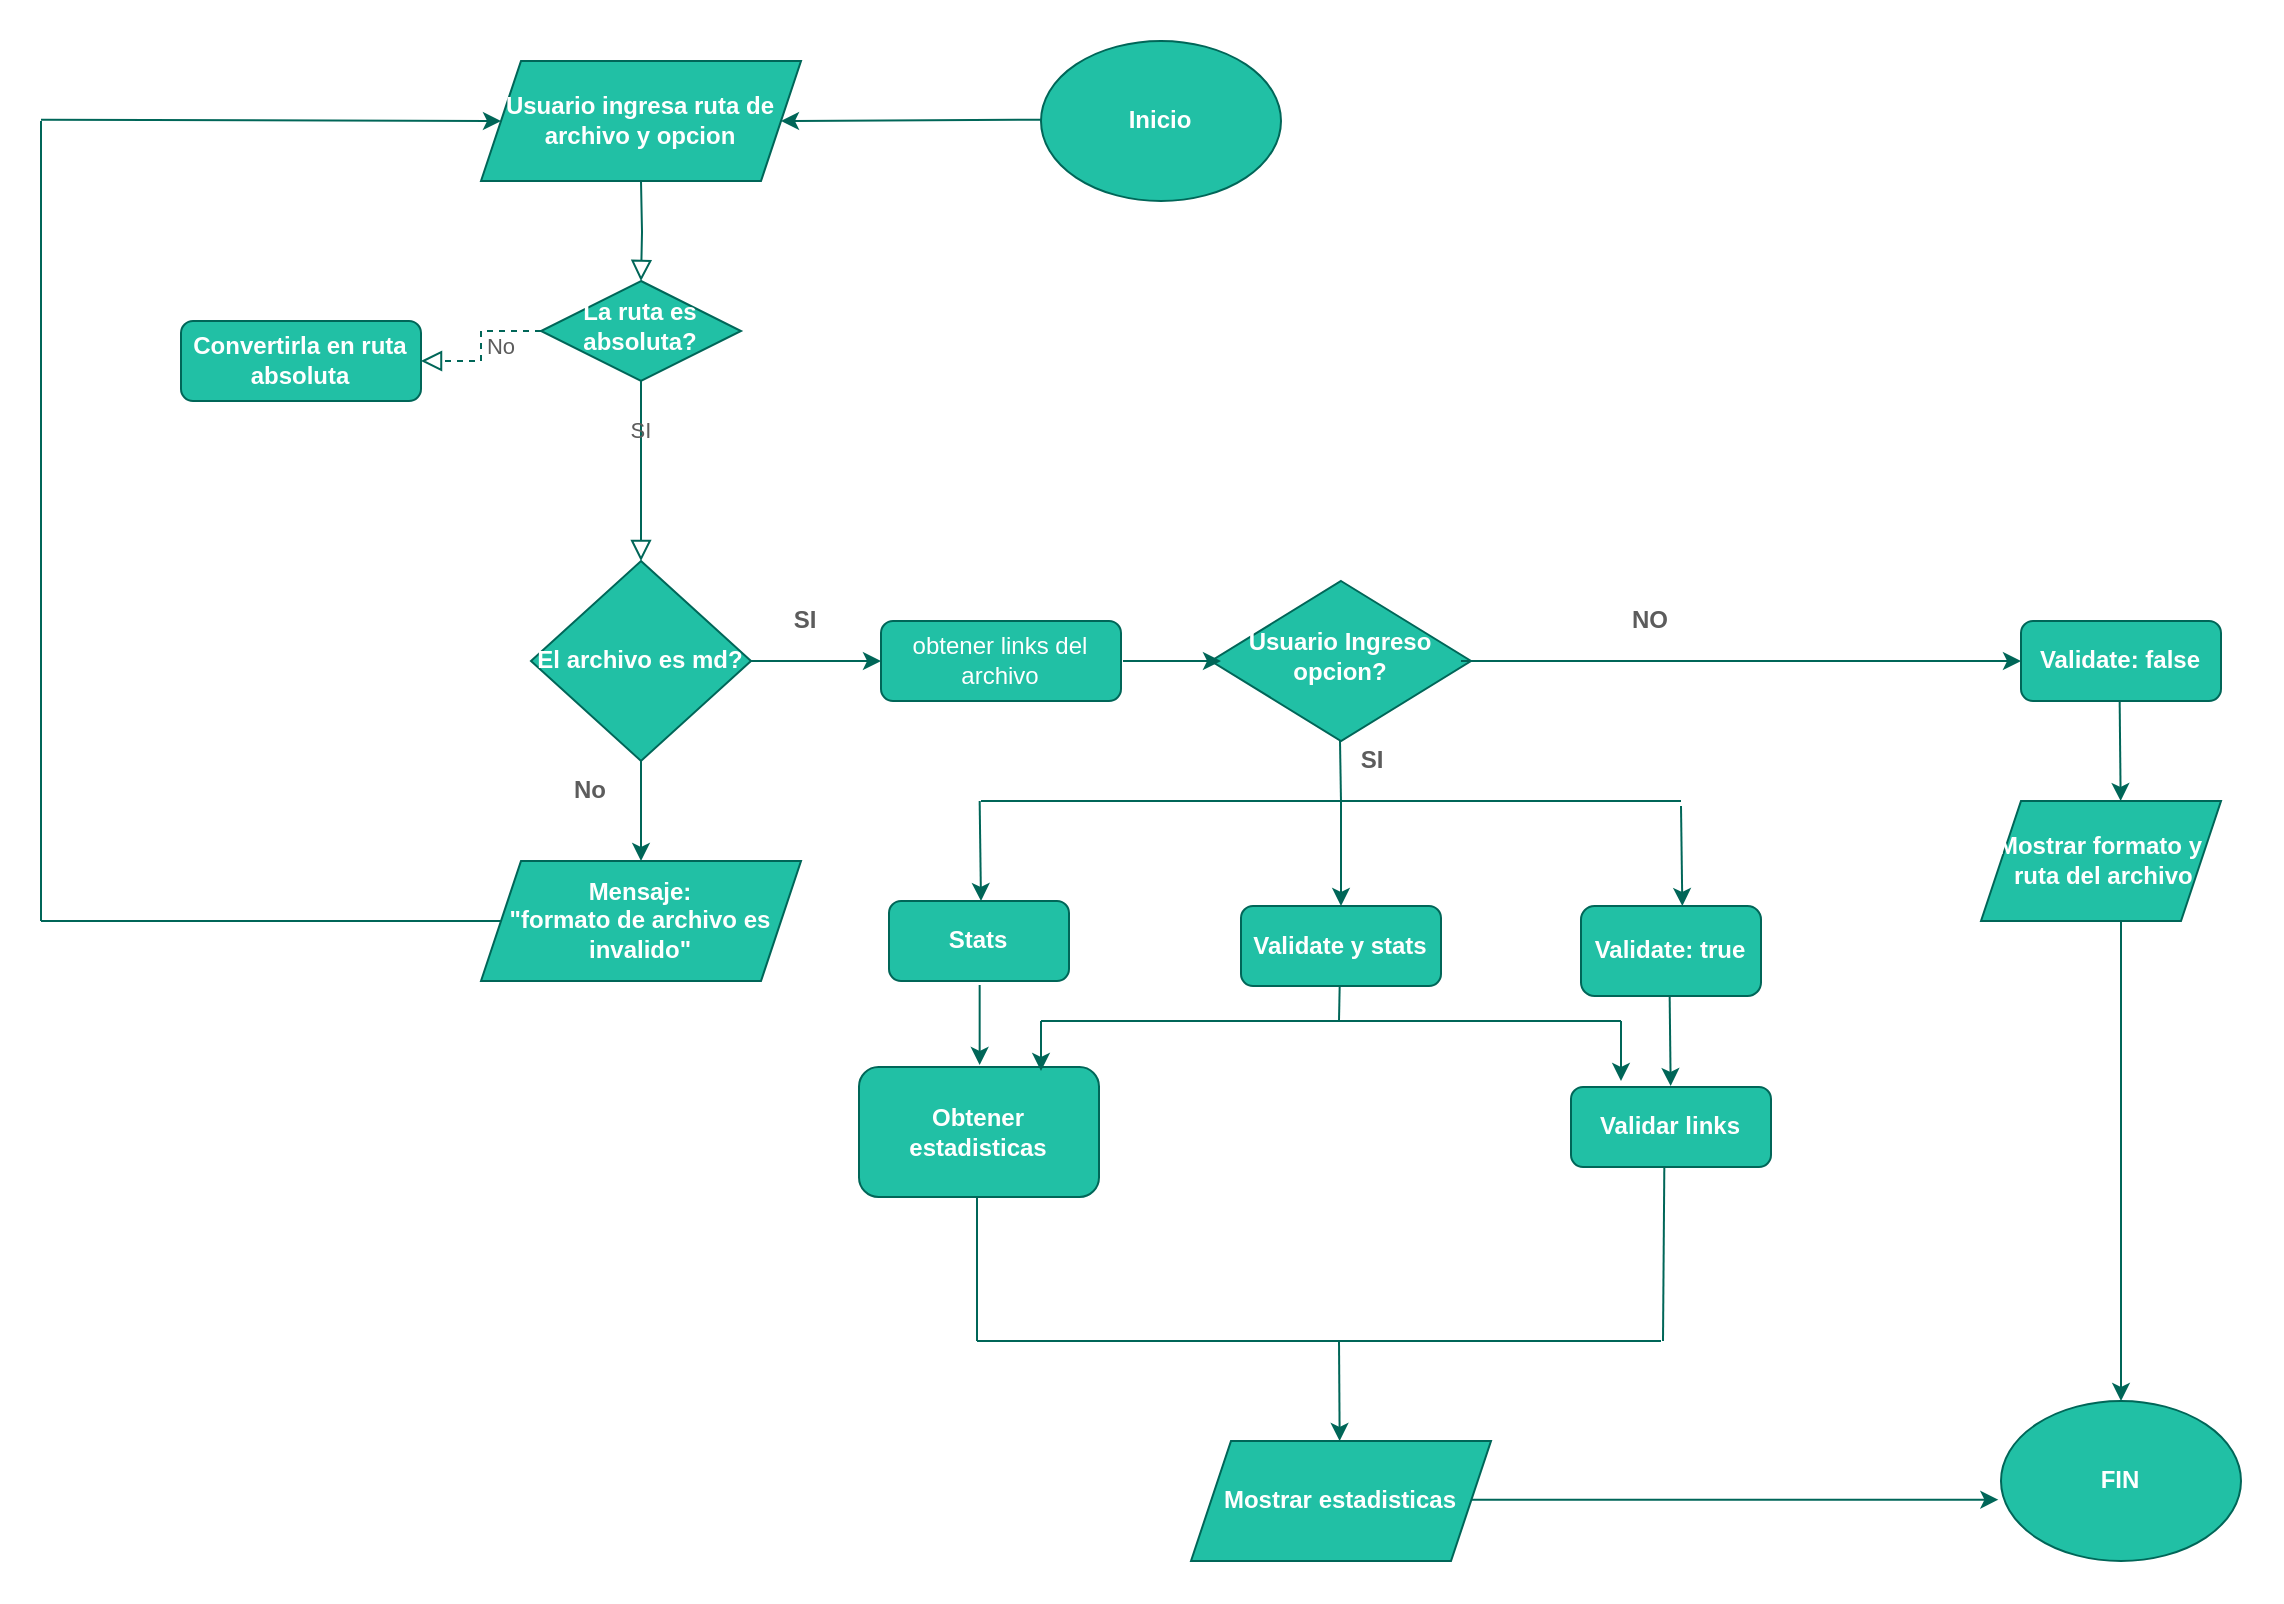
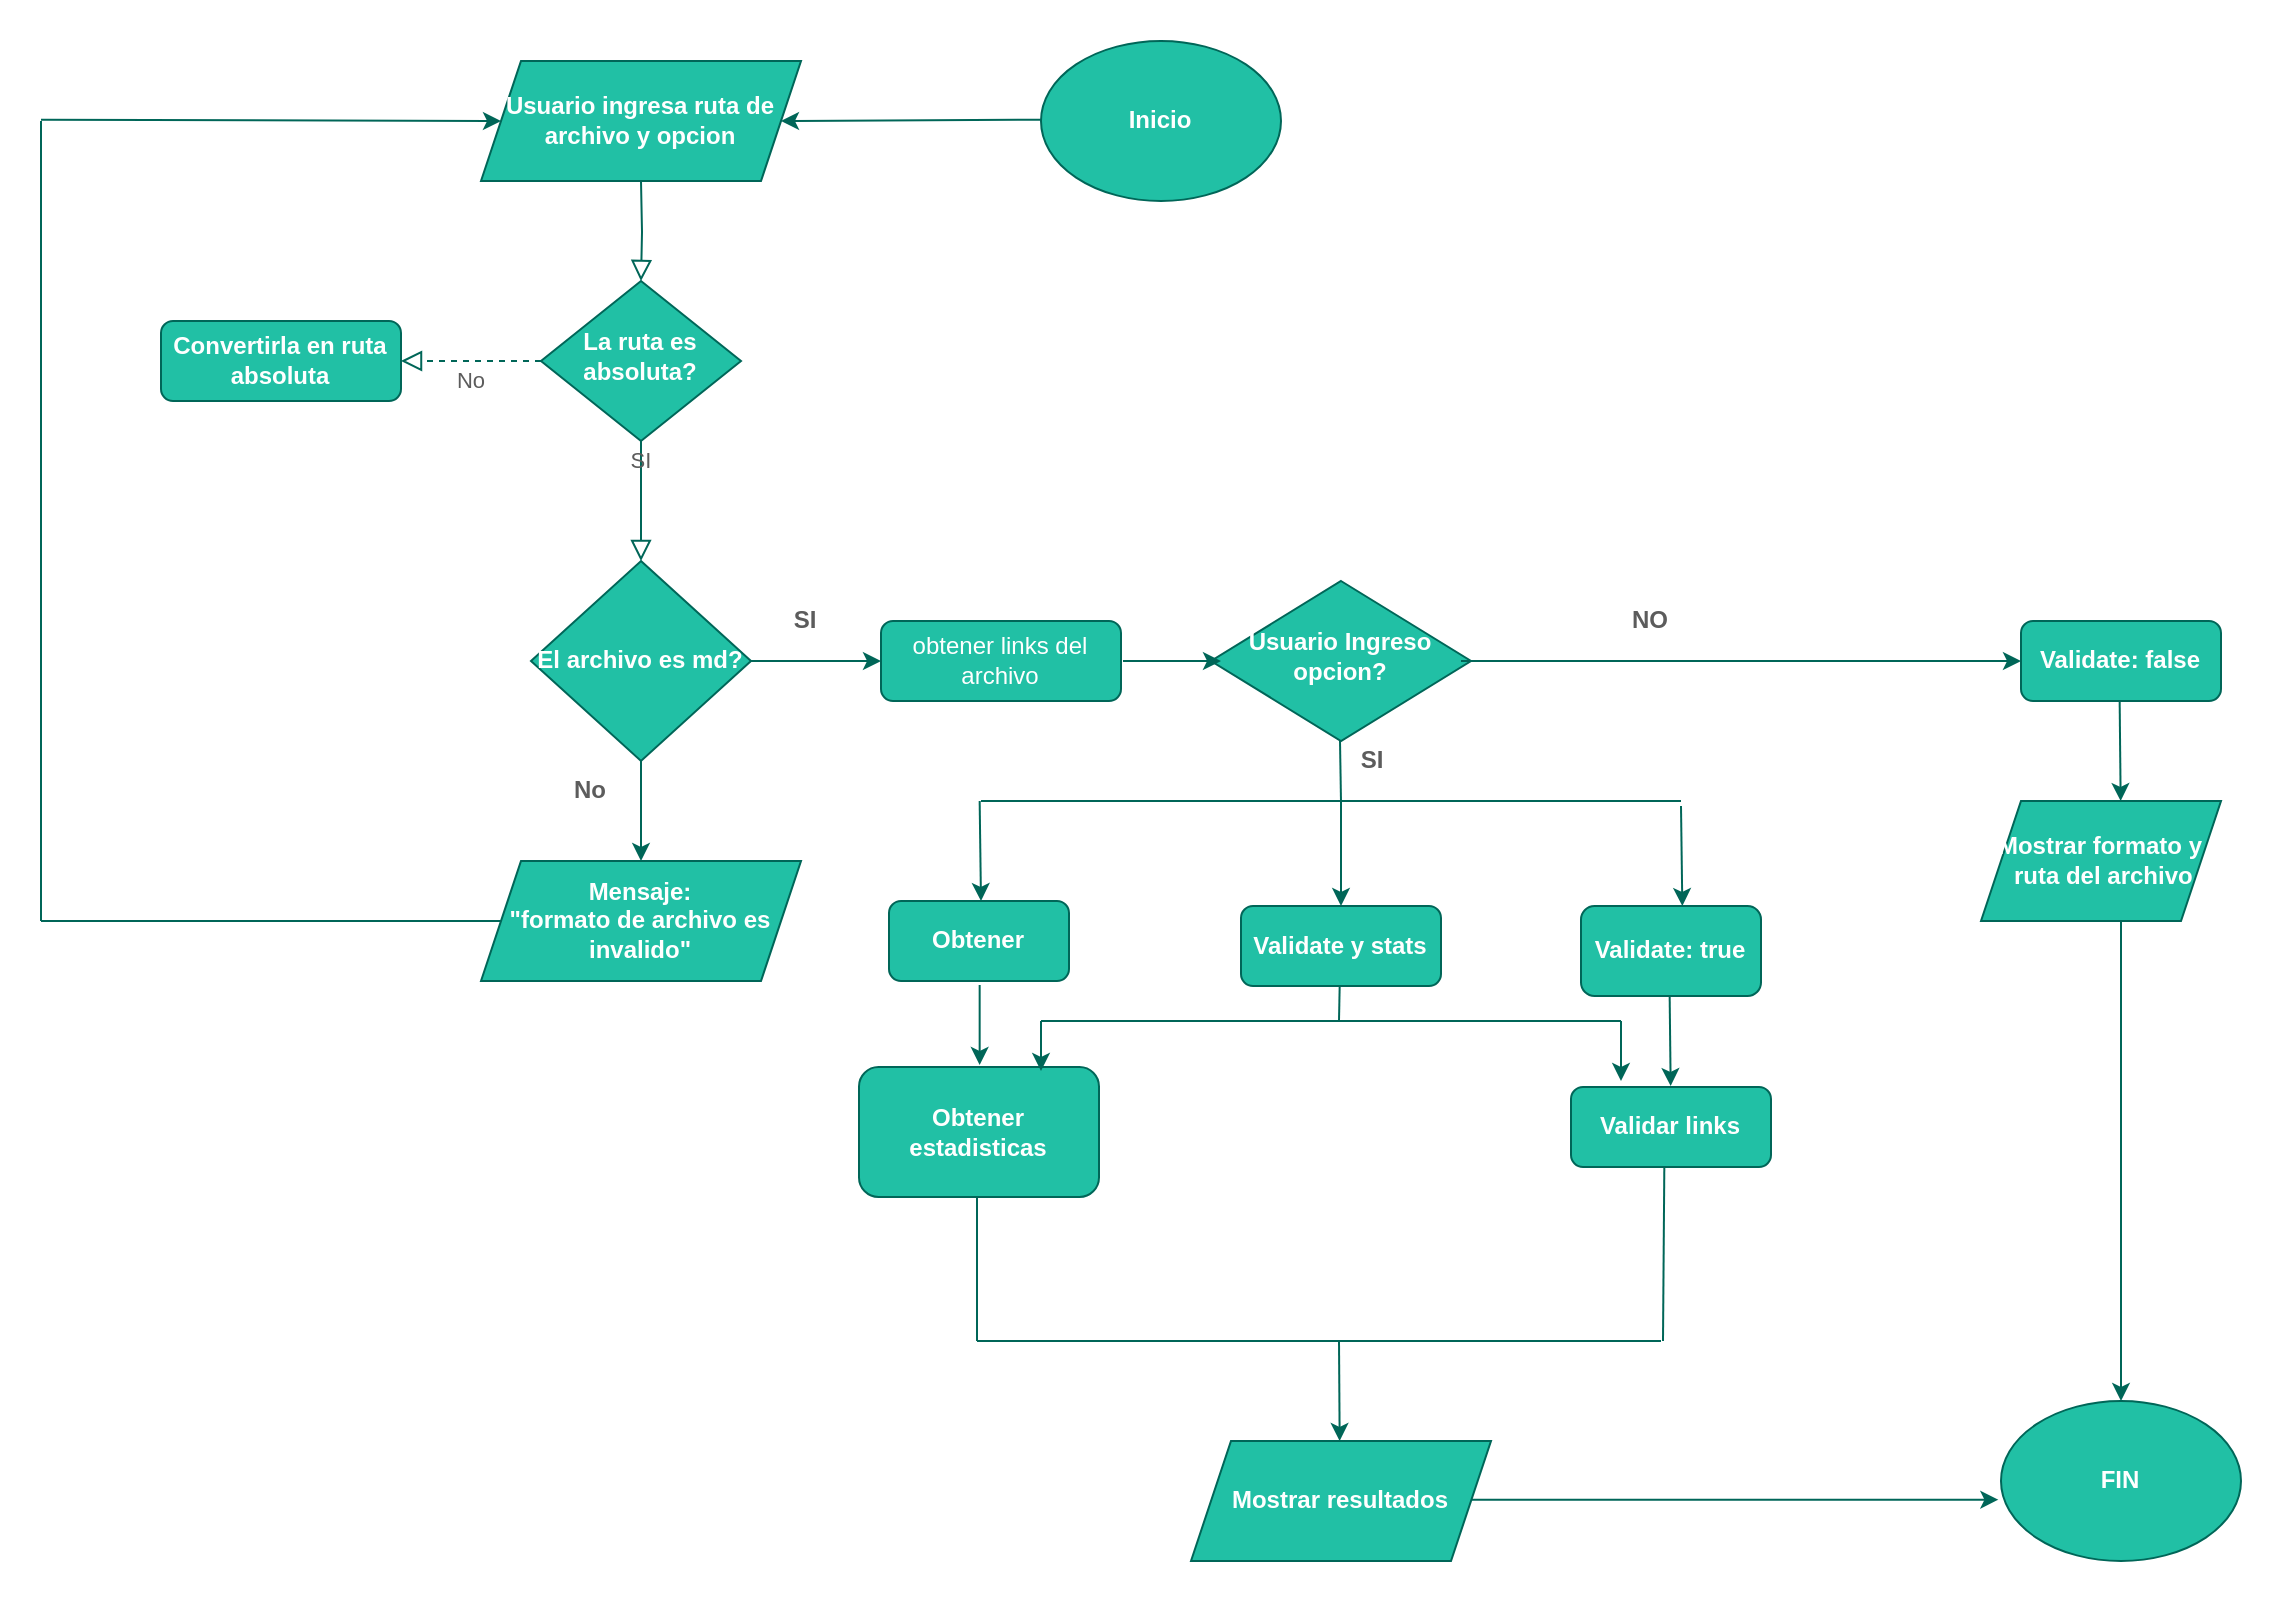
node "La ruta es absoluta?": size 200x100 -> 200x160
node "Convertirla en ruta absoluta": moved (301, 361) -> (281, 361)
node "Stats": label "Stats" -> "Obtener"
node "Mostrar estadisticas": label "Mostrar estadisticas" -> "Mostrar resultados"
